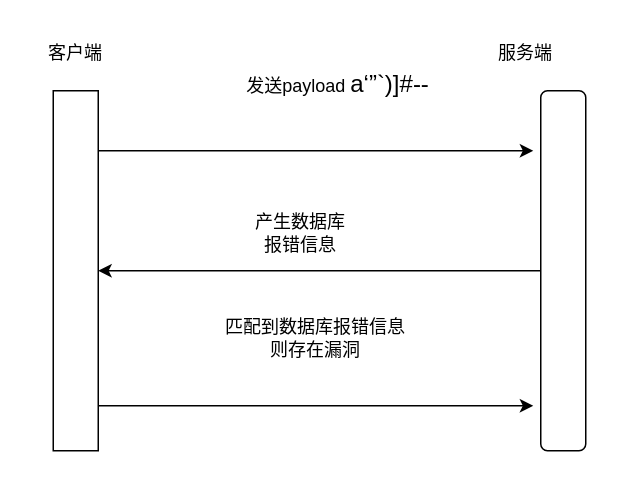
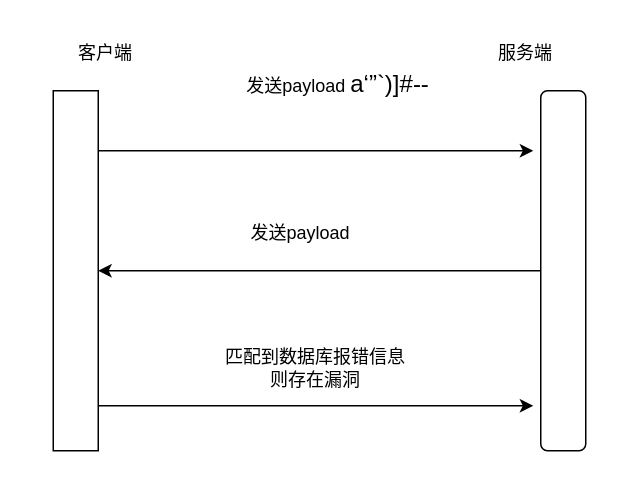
node "客户端": moved (76, 53) -> (106, 53)
node "产生数据库报错信息": label "产生数据库报错信息" -> "发送payload"
node "匹配到数据库报错信息则存在漏洞": moved (316, 338) -> (316, 368)
